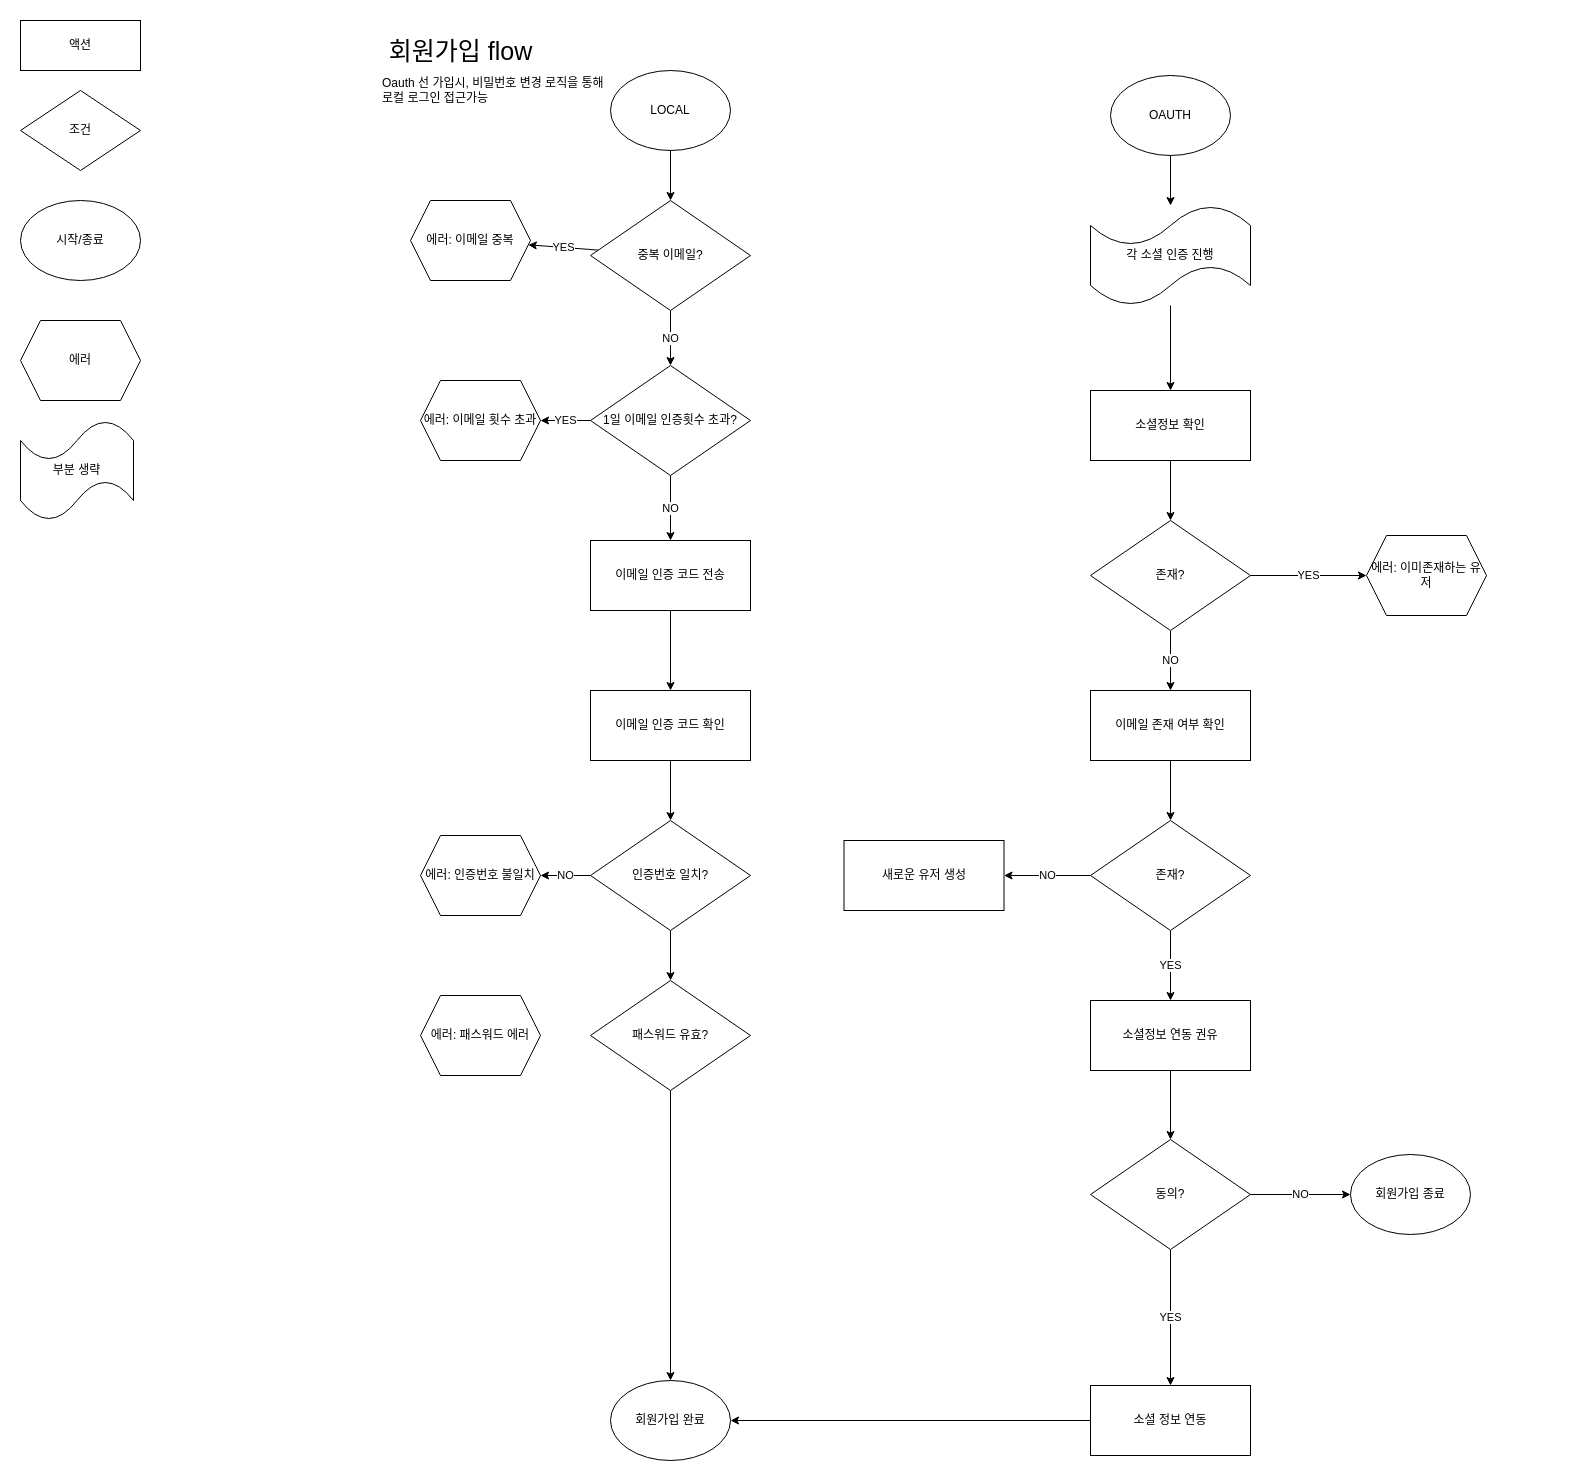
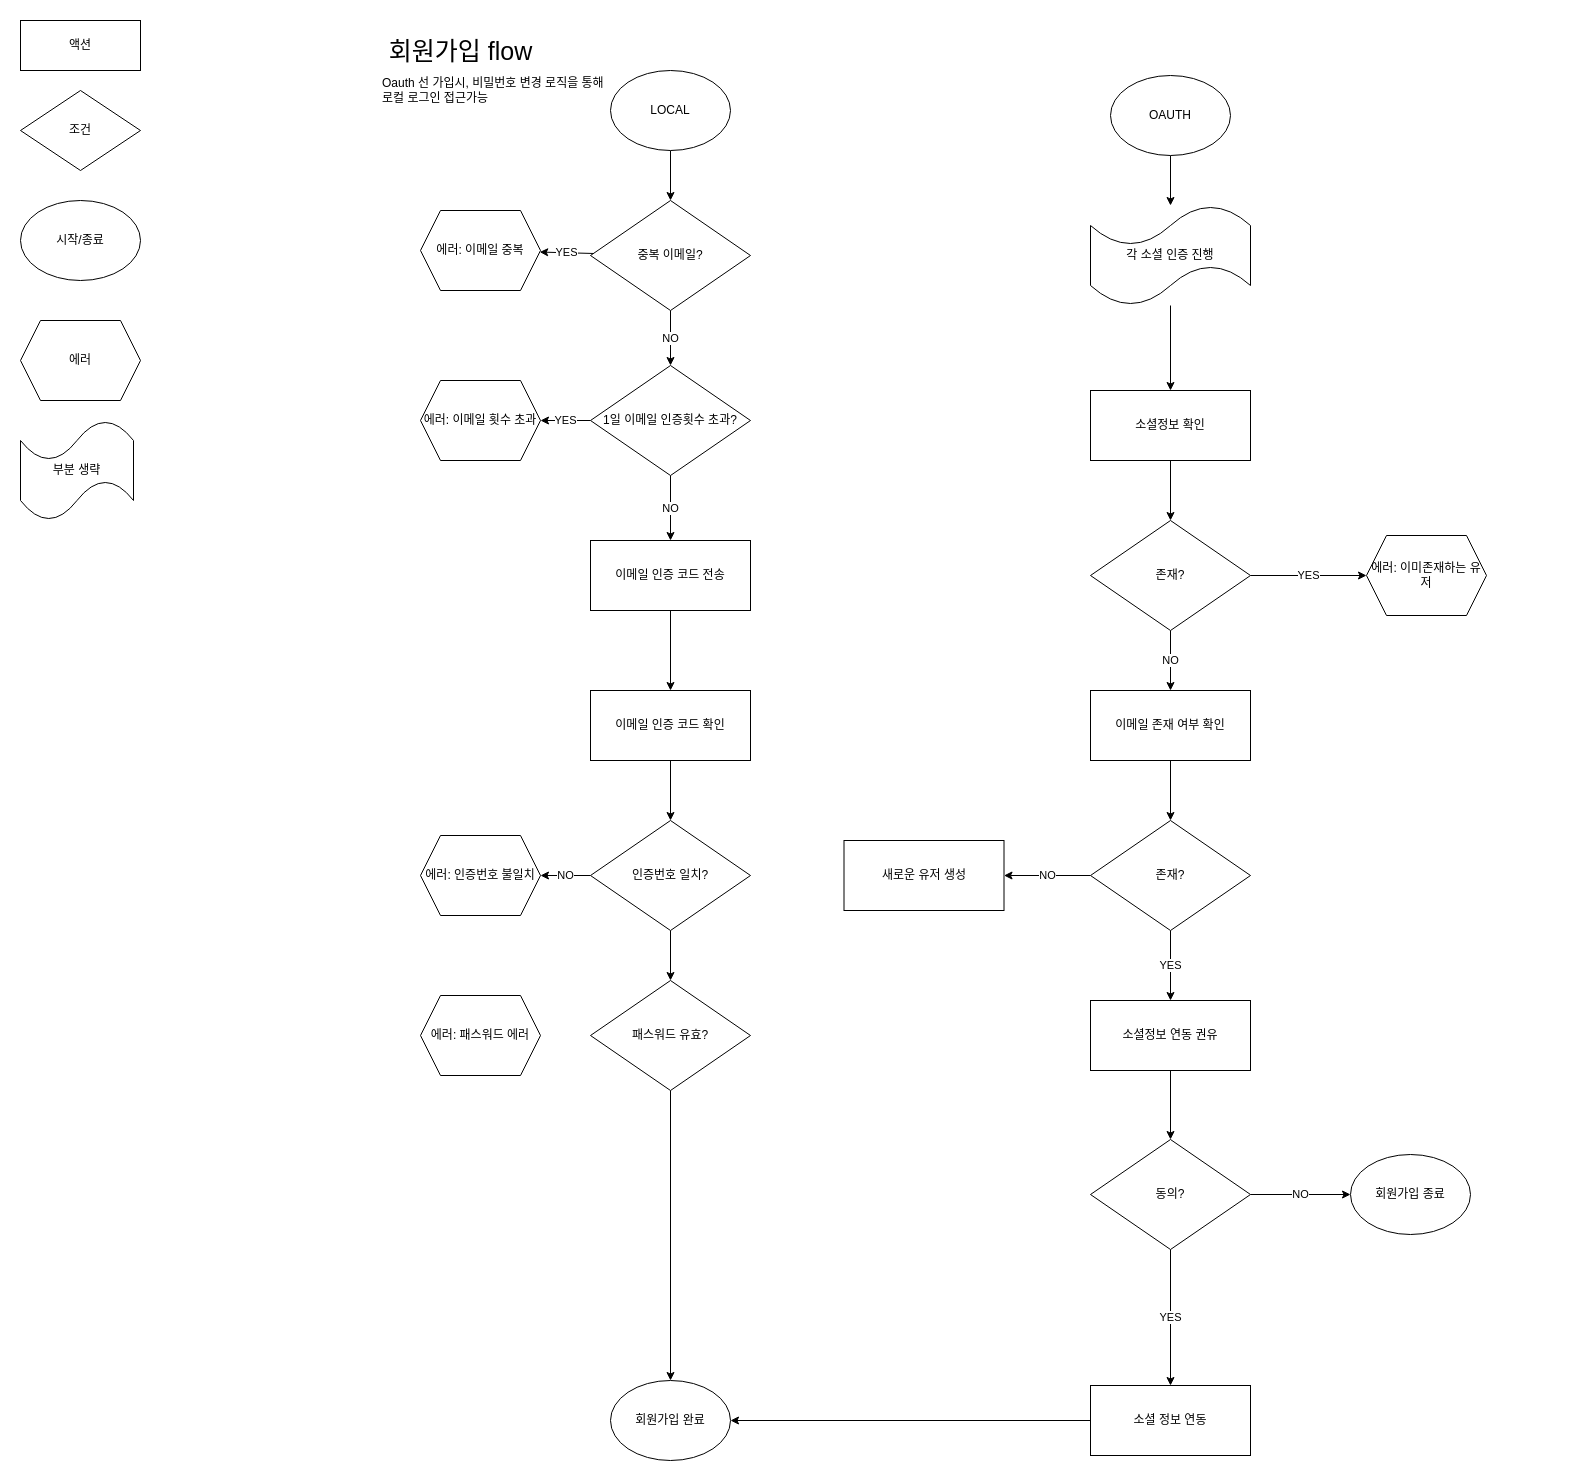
node "에러: 이메일 중복": moved (471, 241) -> (481, 251)
